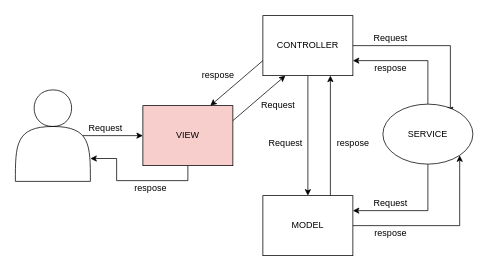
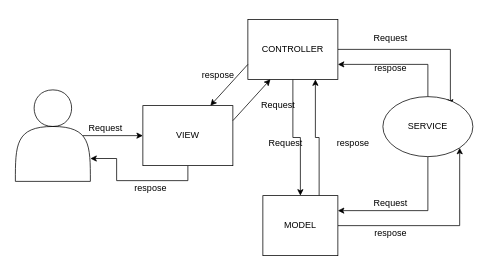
node "CONTROLLER": moved (308, 45) -> (293, 49)
node "SERVICE": moved (428, 134) -> (428, 126)
node "VIEW": fillcolor #f8cecc -> #ffffff
node "MODEL": size 90x60 -> 75x60
